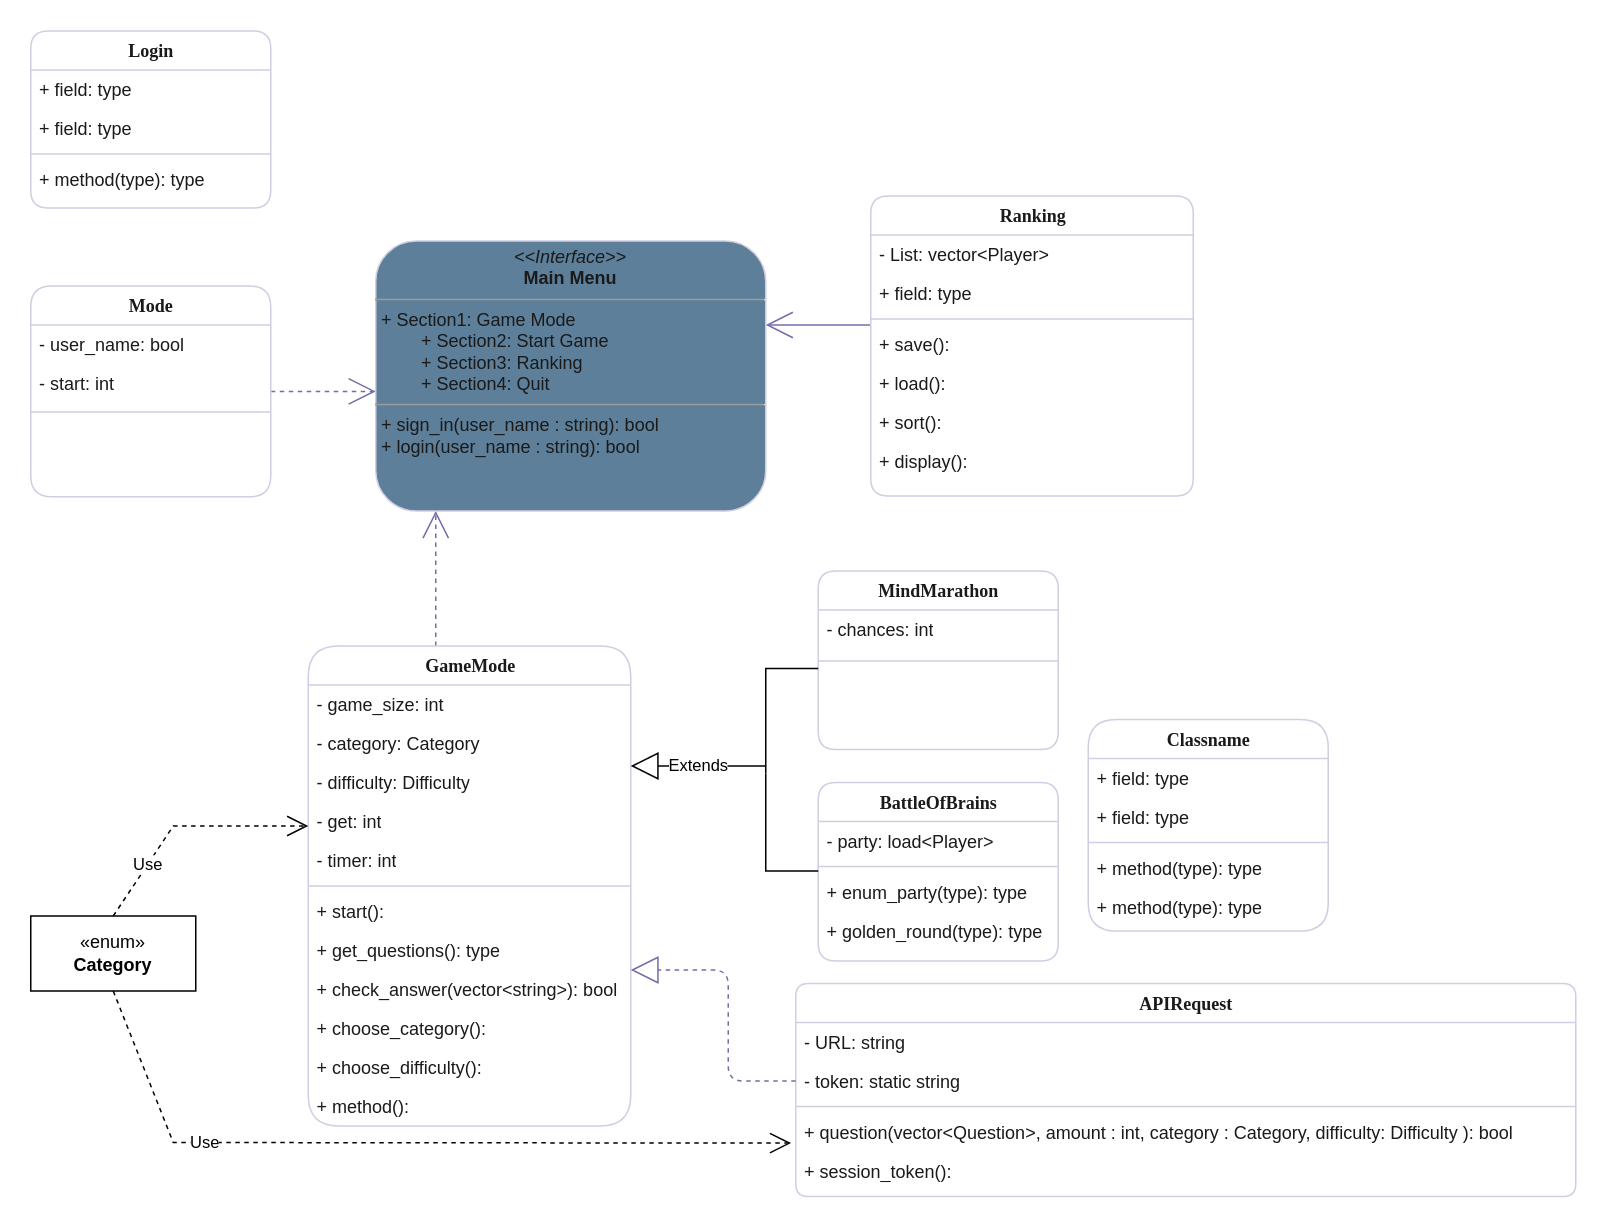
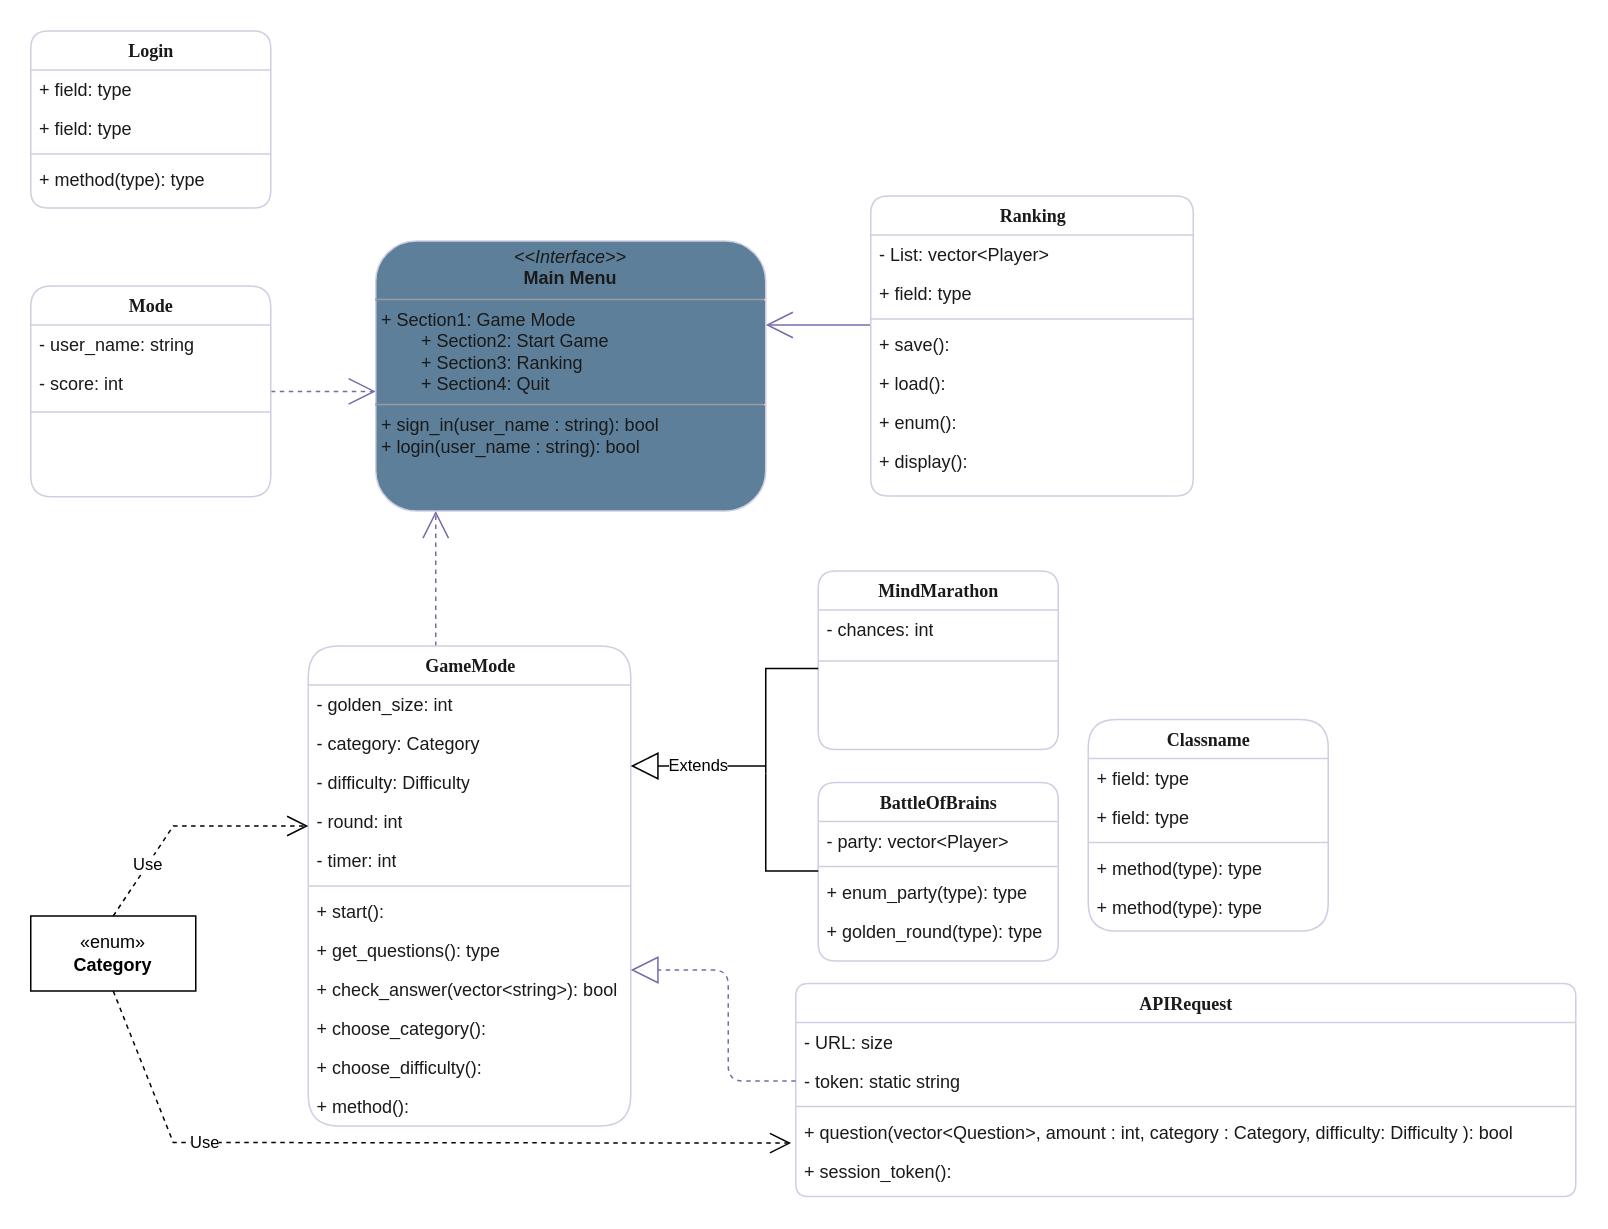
node "- user_name: bool": label "- user_name: bool" -> "- user_name: string"
node "- start: int": label "- start: int" -> "- score: int"
node "+ sort():": label "+ sort():" -> "+ enum():"
node "- game_size: int": label "- game_size: int" -> "- golden_size: int"
node "- get: int": label "- get: int" -> "- round: int"
node "- party: load<Player>": label "- party: load<Player>" -> "- party: vector<Player>"
node "- URL: string": label "- URL: string" -> "- URL: size"
